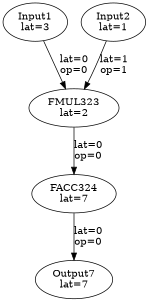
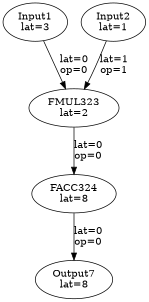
node "FACC324 lat=7": label "FACC324 lat=7" -> "FACC324 lat=8"
node "Output7 lat=7": label "Output7 lat=7" -> "Output7 lat=8"
